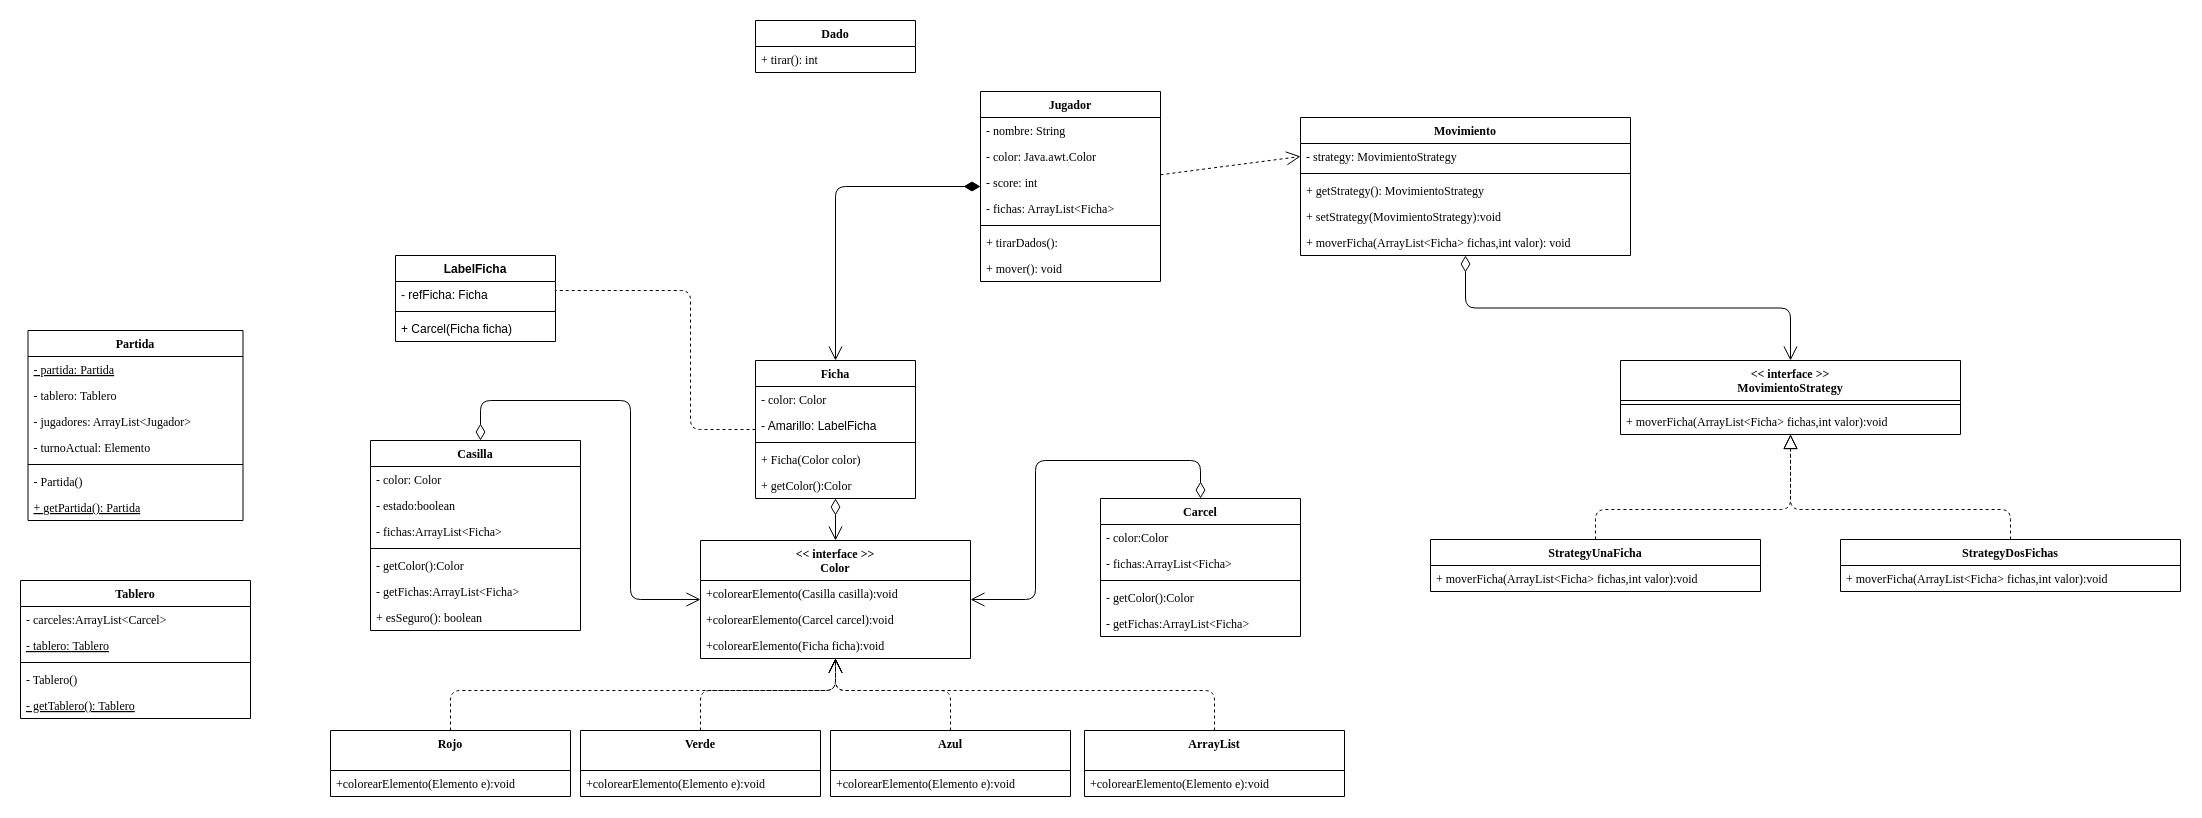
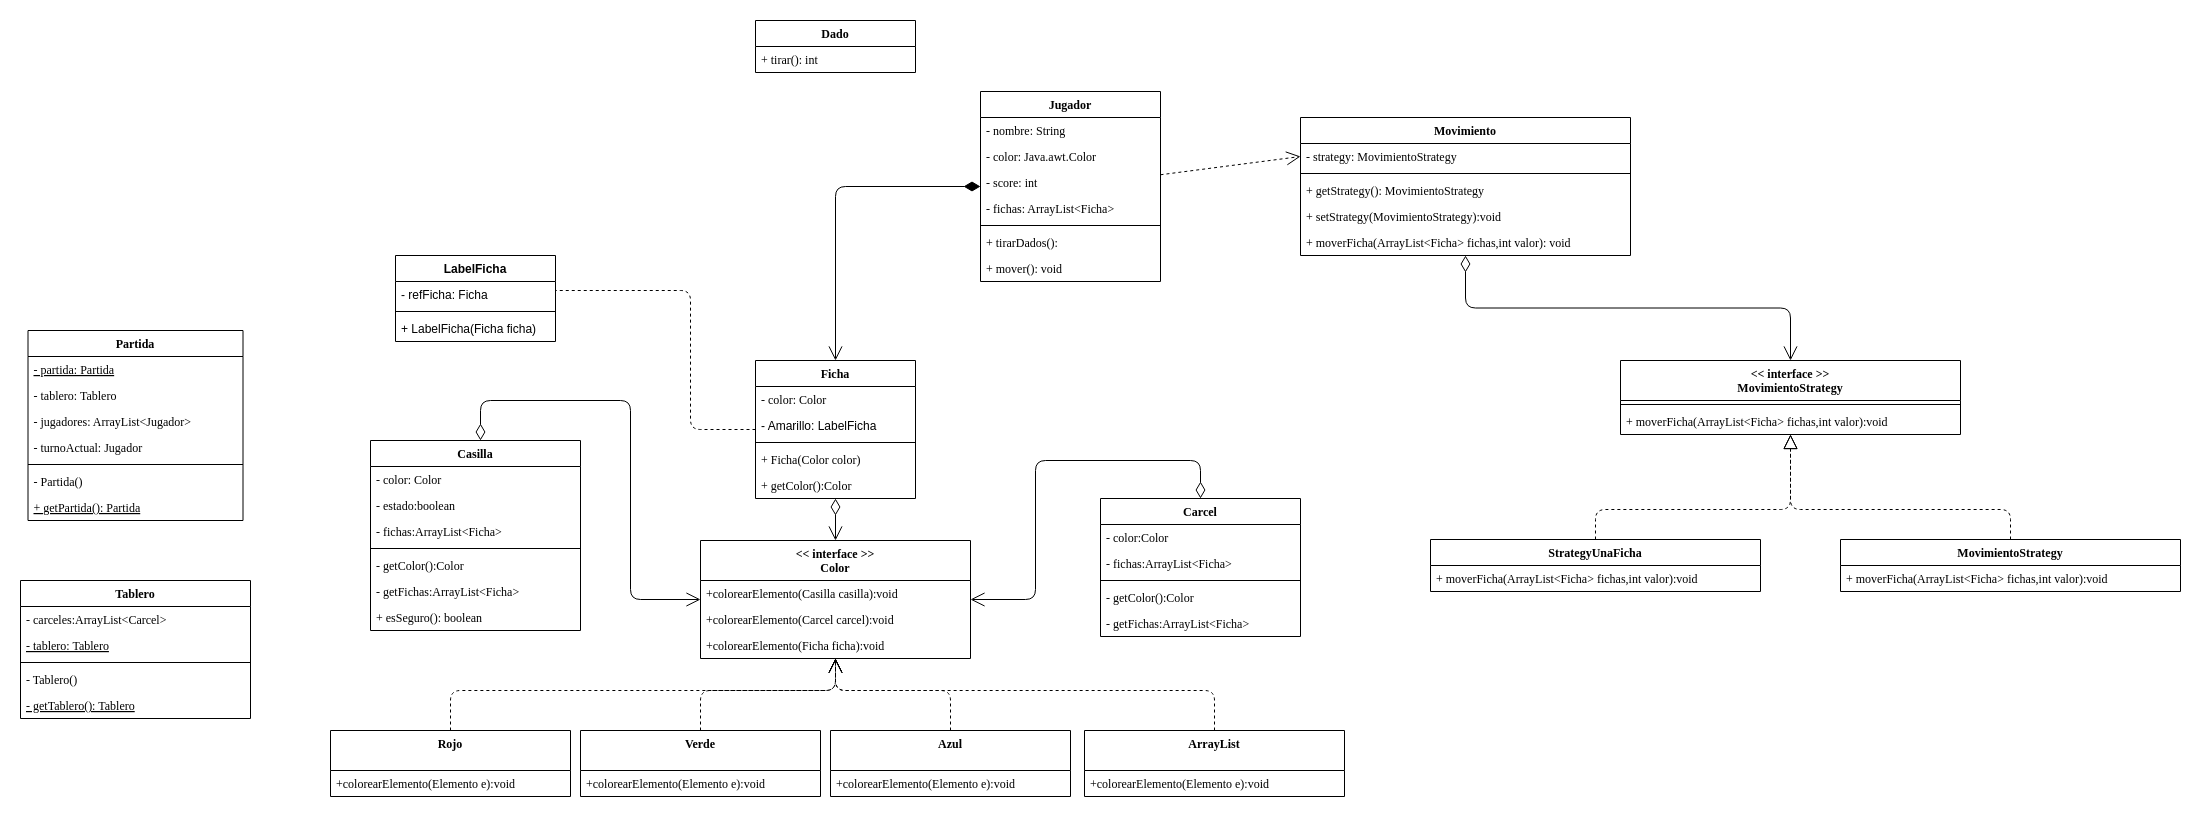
node "+ Carcel(Ficha ficha)": label "+ Carcel(Ficha ficha)" -> "+ LabelFicha(Ficha ficha)"
node "- turnoActual: Elemento": label "- turnoActual: Elemento" -> "- turnoActual: Jugador"
node "StrategyDosFichas": label "StrategyDosFichas" -> "MovimientoStrategy"
